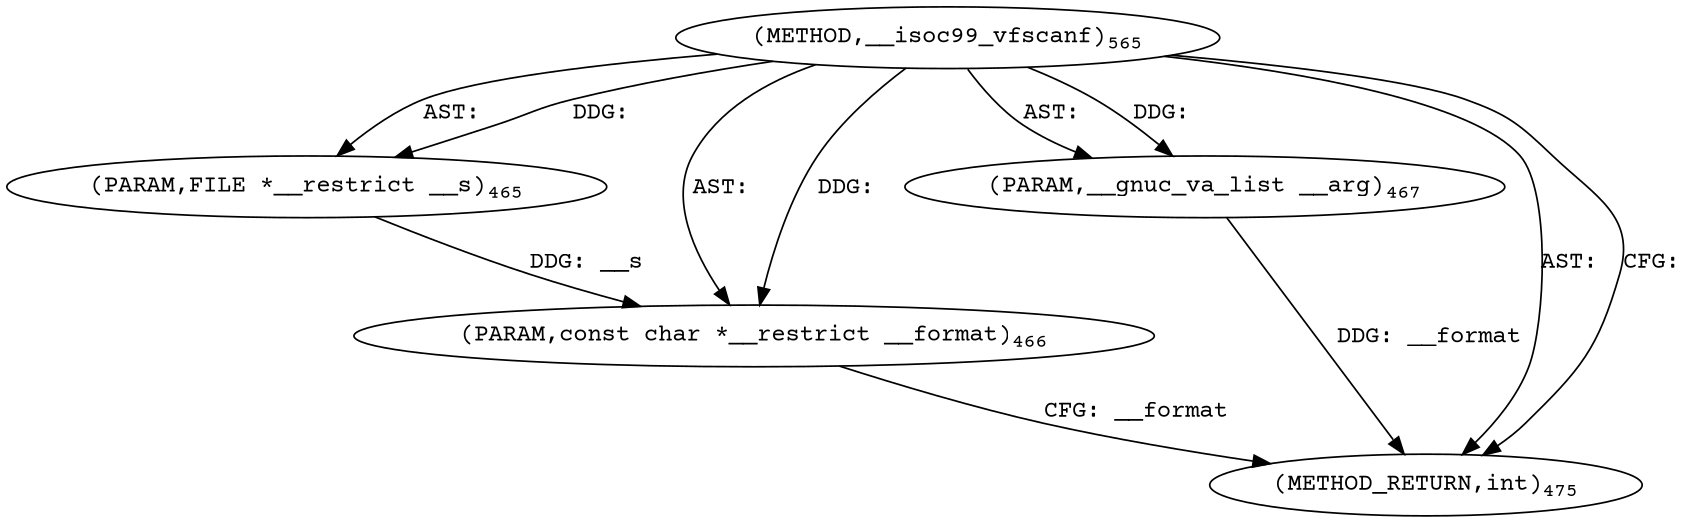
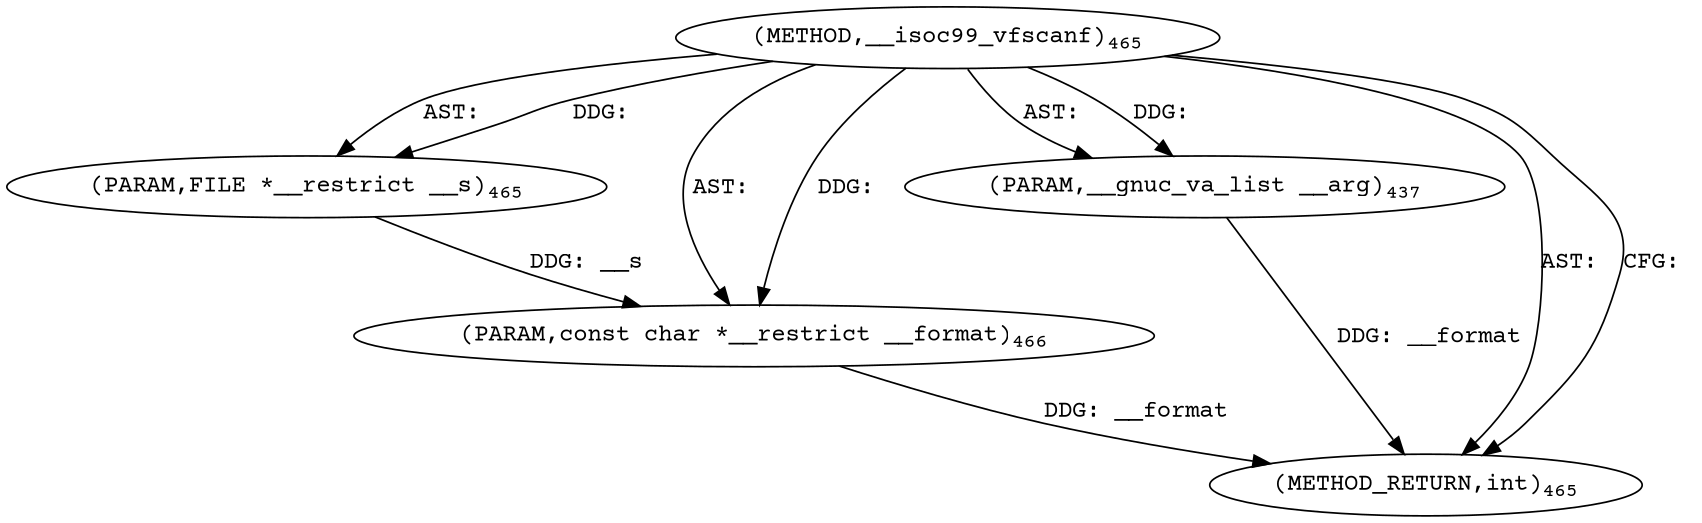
node "(METHOD,__isoc99_vfscanf)": text "565" -> "465"
node "(PARAM,__gnuc_va_list __arg)": text "467" -> "437"
edge "(PARAM,const char *__restrict __format)" -> "(METHOD_RETURN,int)": label "CFG: __format" -> "DDG: __format"
node "(METHOD_RETURN,int)": text "475" -> "465"
